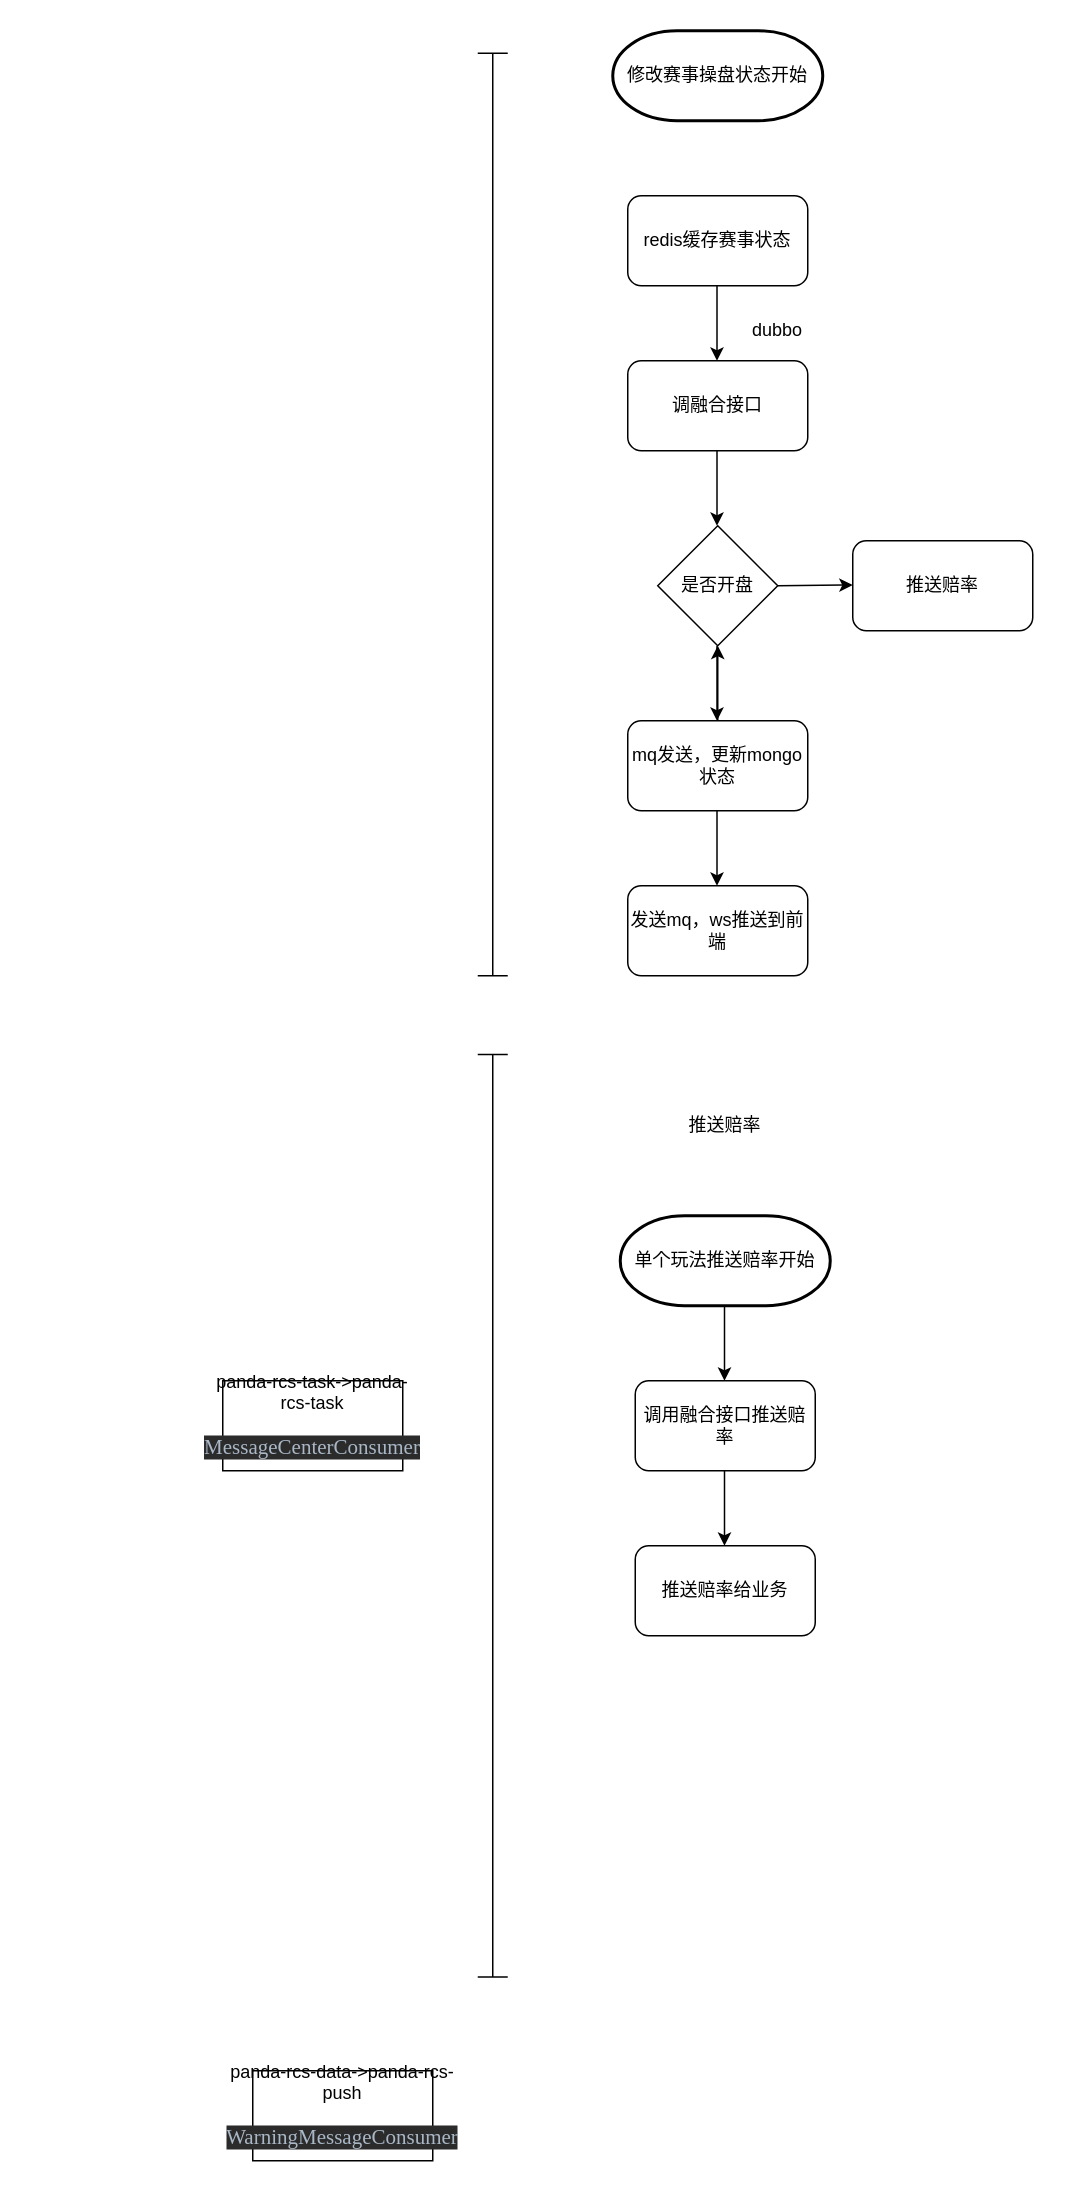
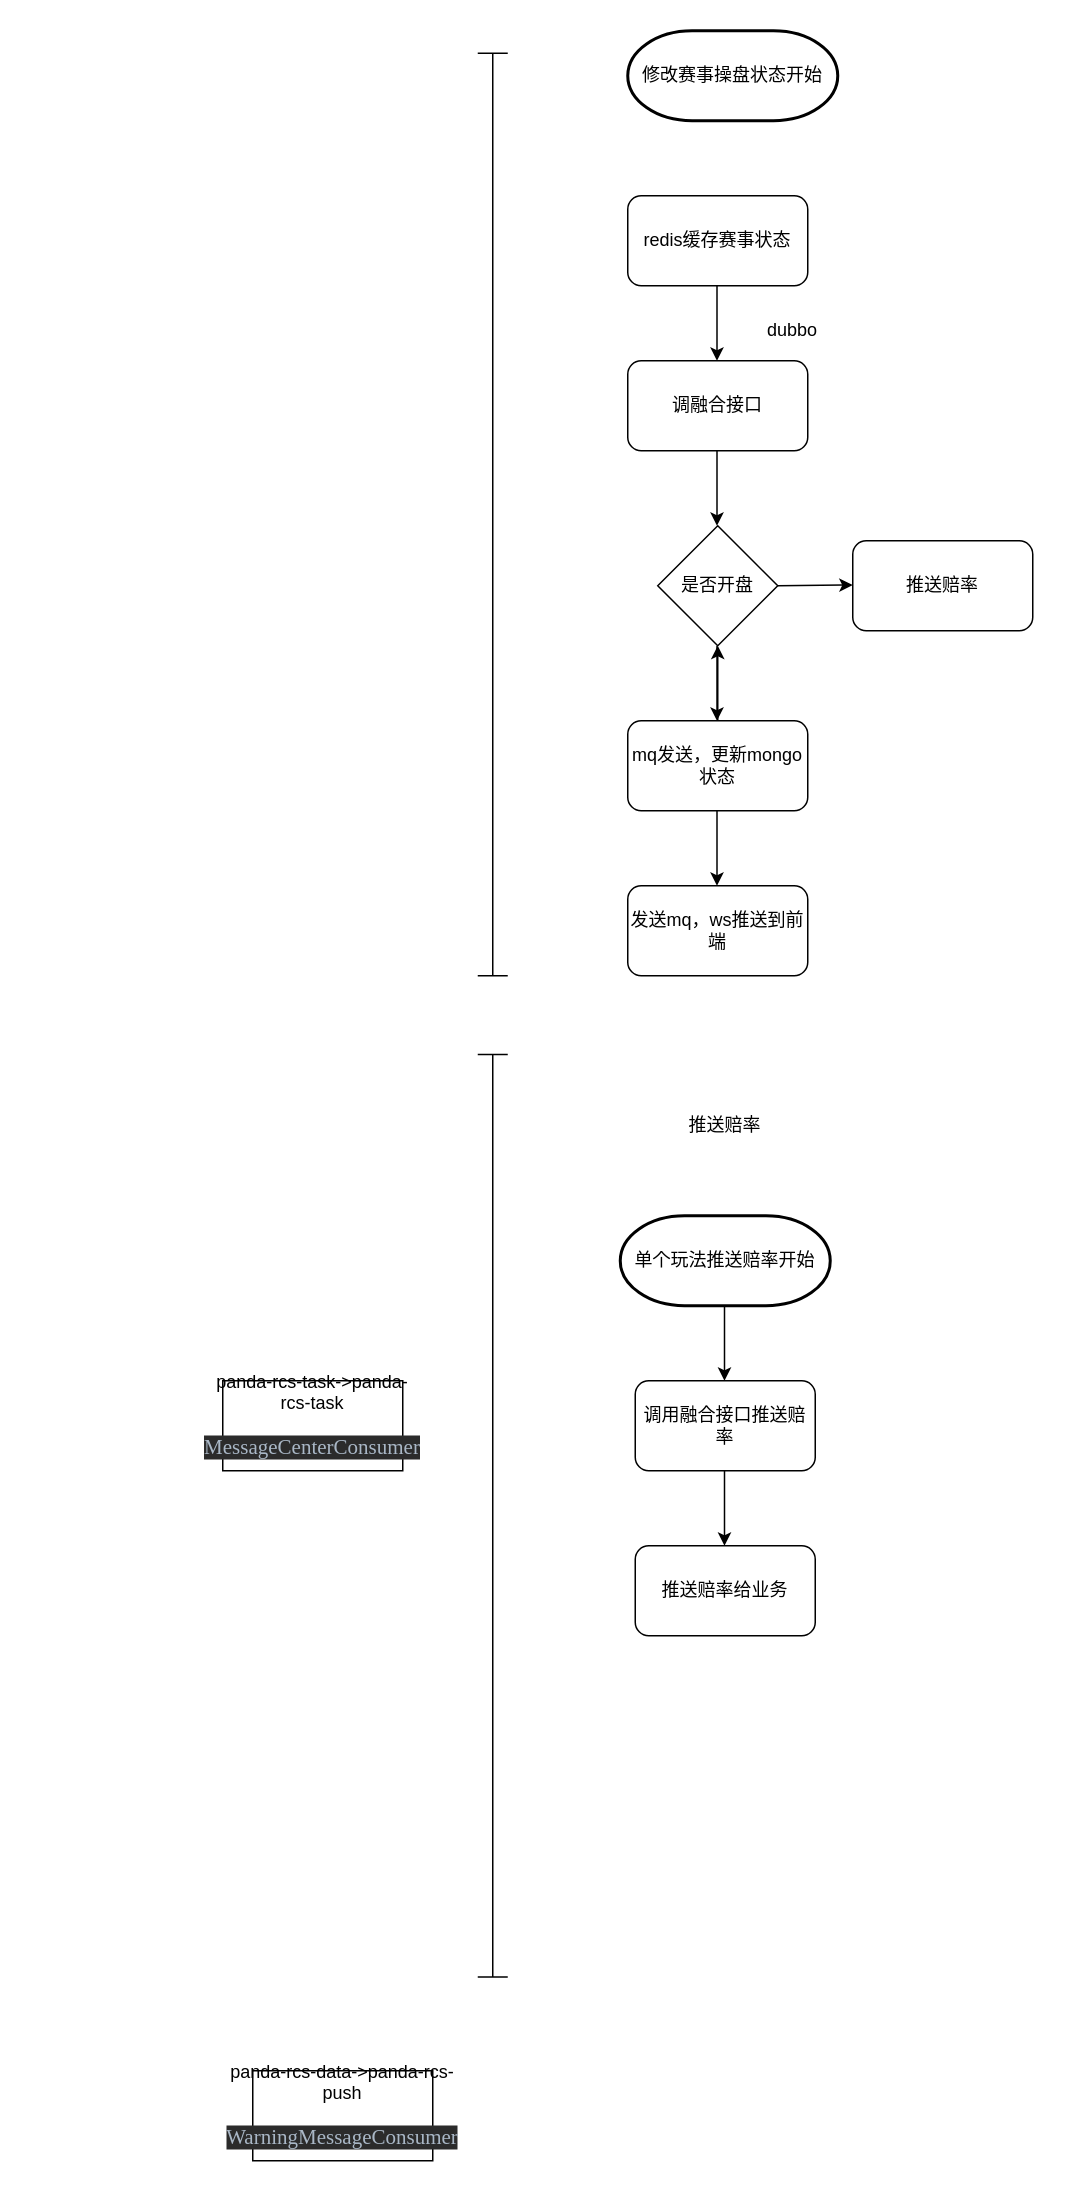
node "修改赛事操盘状态开始": moved (718, 76) -> (733, 76)
node "dubbo": moved (778, 331) -> (793, 331)
